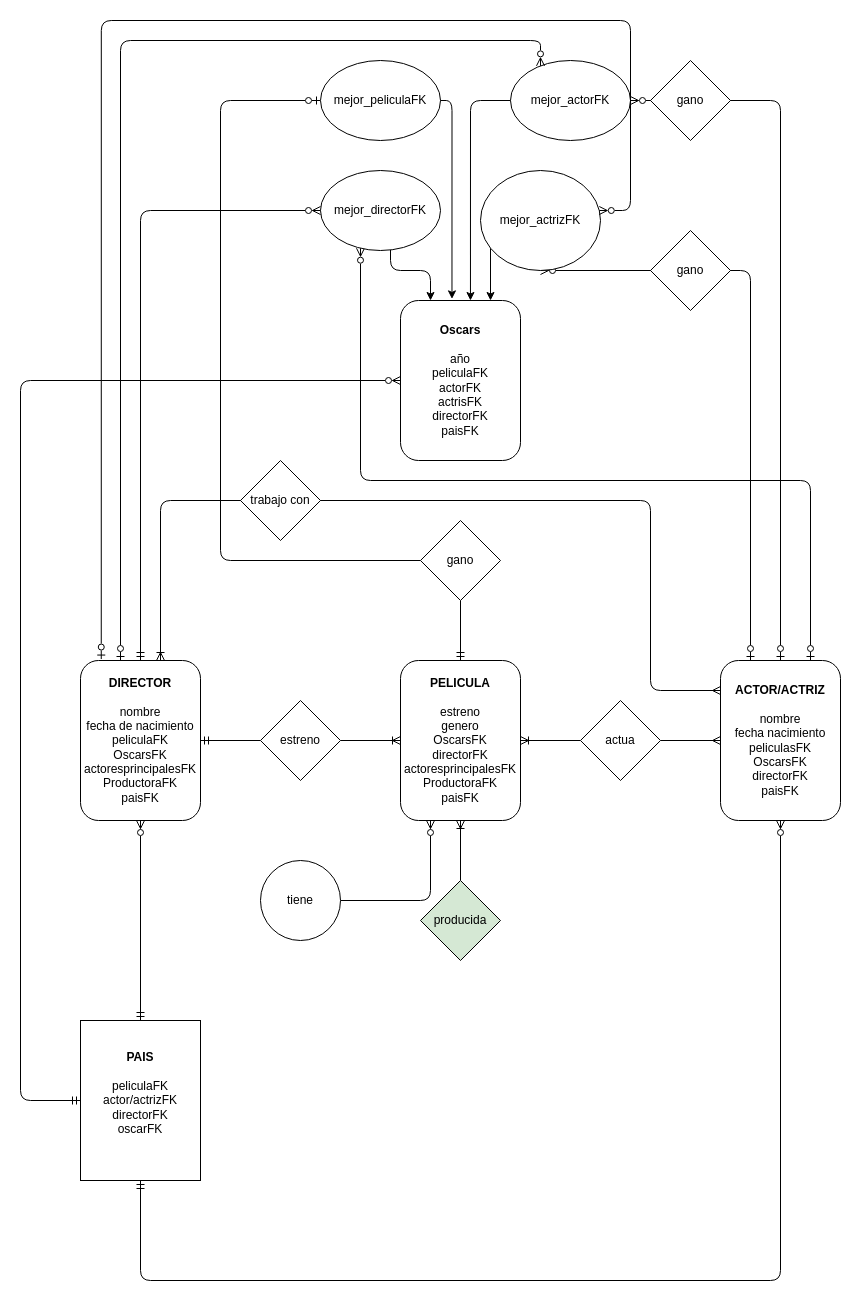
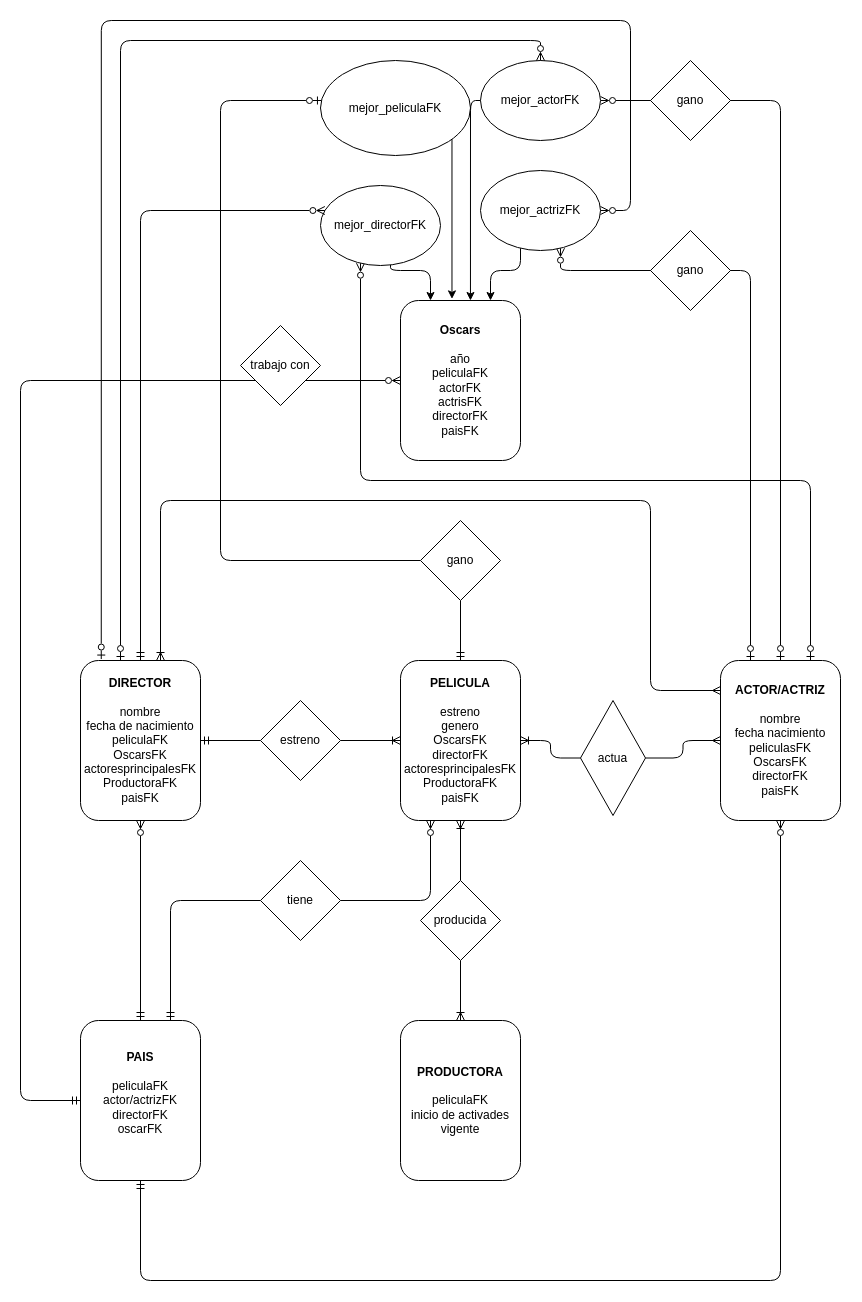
node "mejor_peliculaFK": size 120x80 -> 150x95
node "mejor_actorFK": moved (571, 101) -> (541, 101)
node "mejor_directorFK": moved (381, 211) -> (381, 226)
node "mejor_actrizFK": size 120x100 -> 120x80
node "trabajo con": moved (281, 501) -> (281, 366)
node "actua": size 80x80 -> 65x115
node "tiene": shape ellipse -> diamond
edge "tiene" -> "PAIS peliculaFK actor/actrizFK directorFK oscarFK": added
node "producida": fillcolor #d5e8d4 -> #ffffff
edge "producida" -> "PRODUCTORA peliculaFK inicio de activades vigente": added
node "PAIS peliculaFK actor/actrizFK directorFK oscarFK": shape rectangle -> rounded rectangle
node "PRODUCTORA peliculaFK inicio de activades vigente": added
